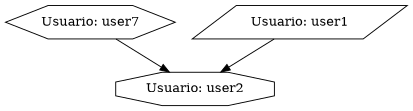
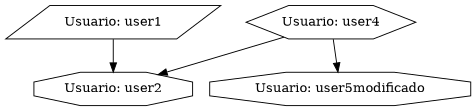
node "Usuario: user7": label "Usuario: user7" -> "Usuario: user4"
node "Usuario: user5modificado": added
